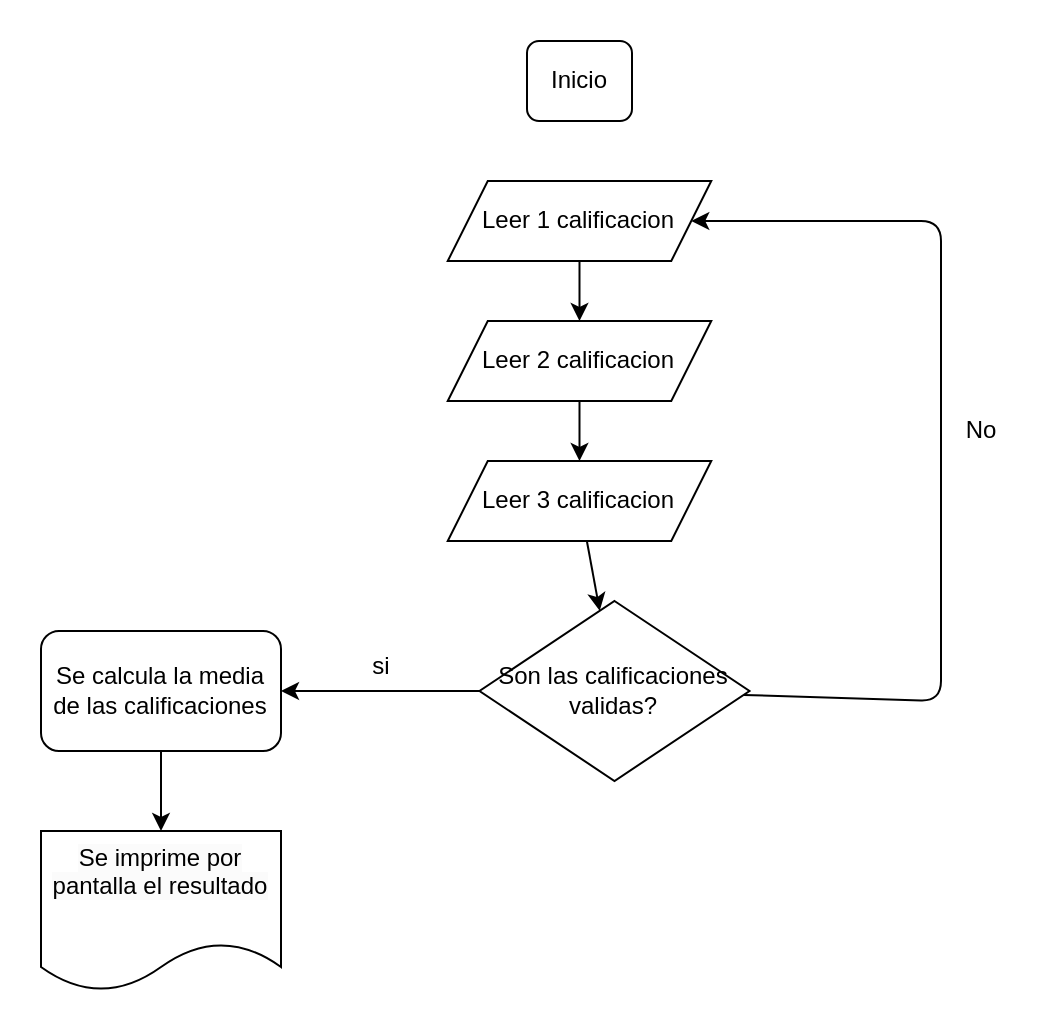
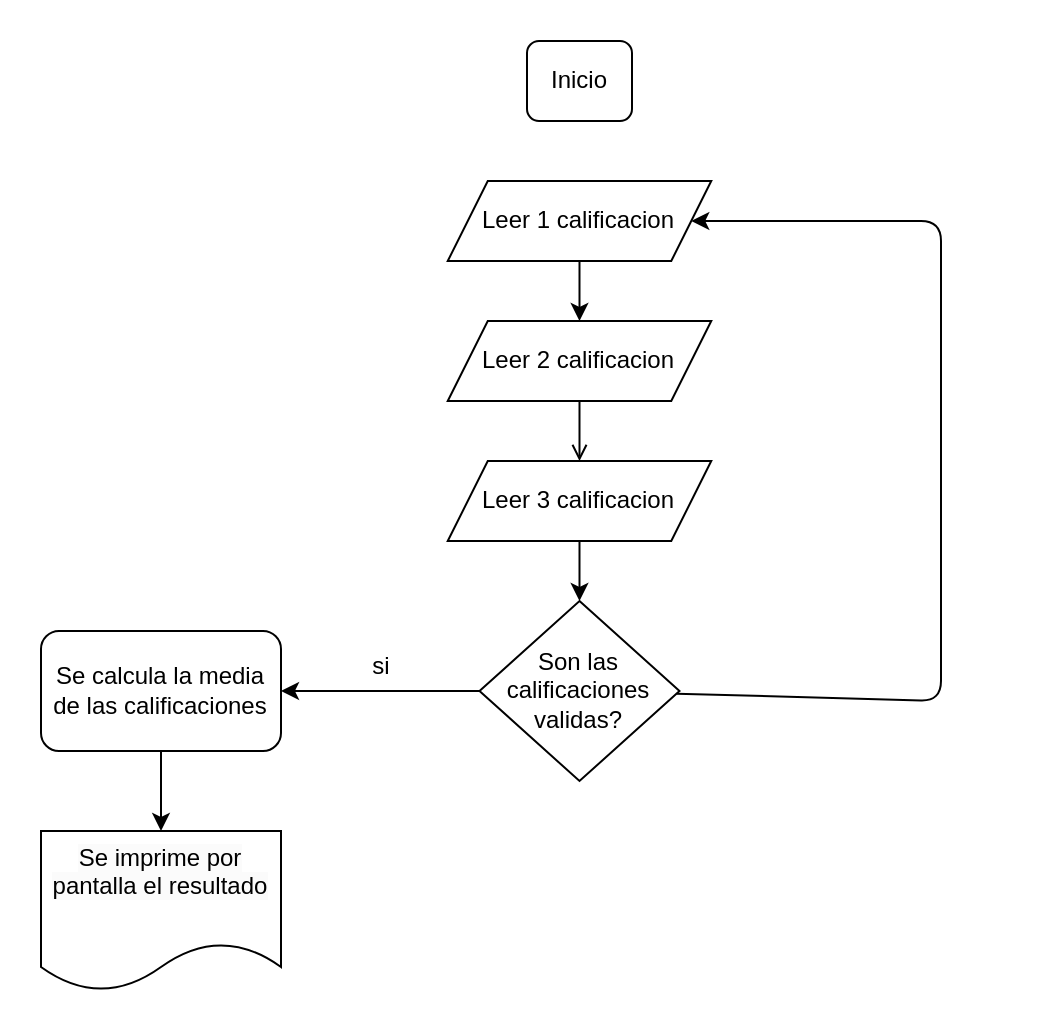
node "No": removed
edge "Leer 2 calificacion" -> "Leer 3 calificacion": arrowhead classic -> open
node "Son las calificaciones validas?": size 270x180 -> 200x180
